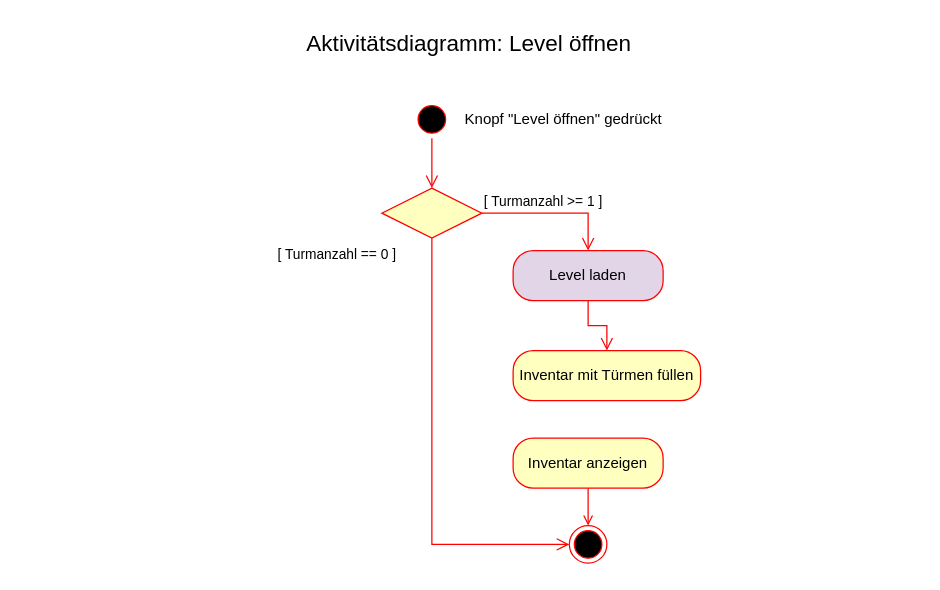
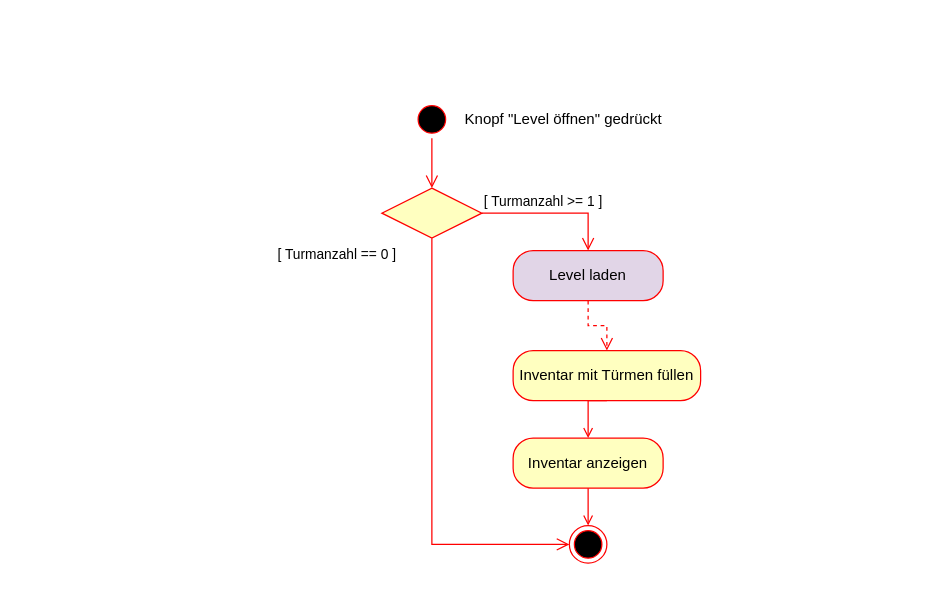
node "Aktivitätsdiagramm: Level öffnen": removed
edge "Level laden" -> "Inventar mit Türmen füllen": style solid -> dashed
edge "Inventar mit Türmen füllen" -> "Inventar anzeigen": added
